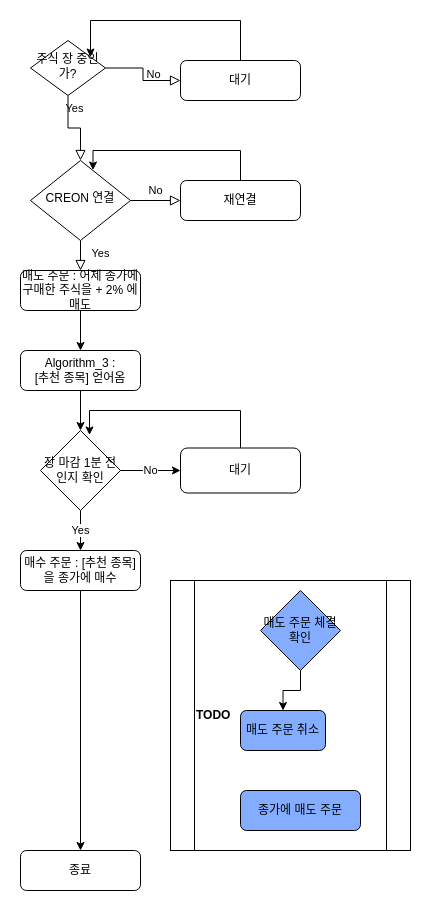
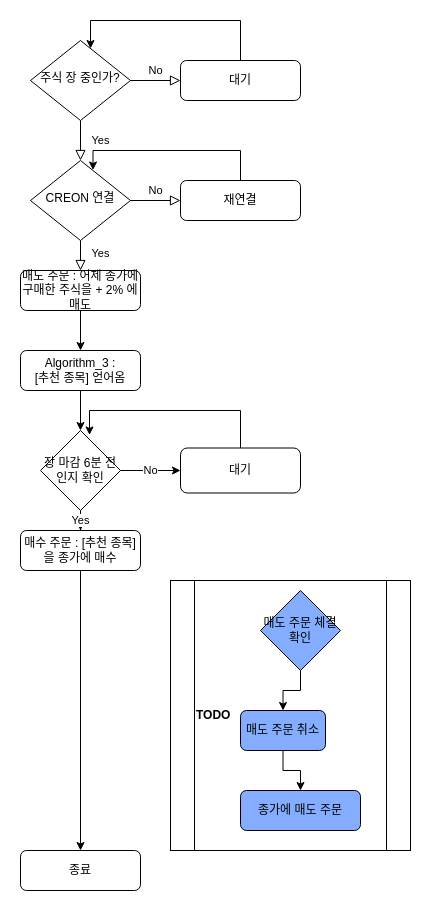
node "주식 장 중인가?": size 75x55 -> 100x80
node "장 마감 1분 전인지 확인": label "장 마감 1분 전인지 확인" -> "장 마감 6분 전인지 확인"
node "매수 주문 : [추천 종목] 을 종가에 매수": moved (81, 571) -> (81, 551)
edge "매도 주문 취소" -> "종가에 매도 주문": added
